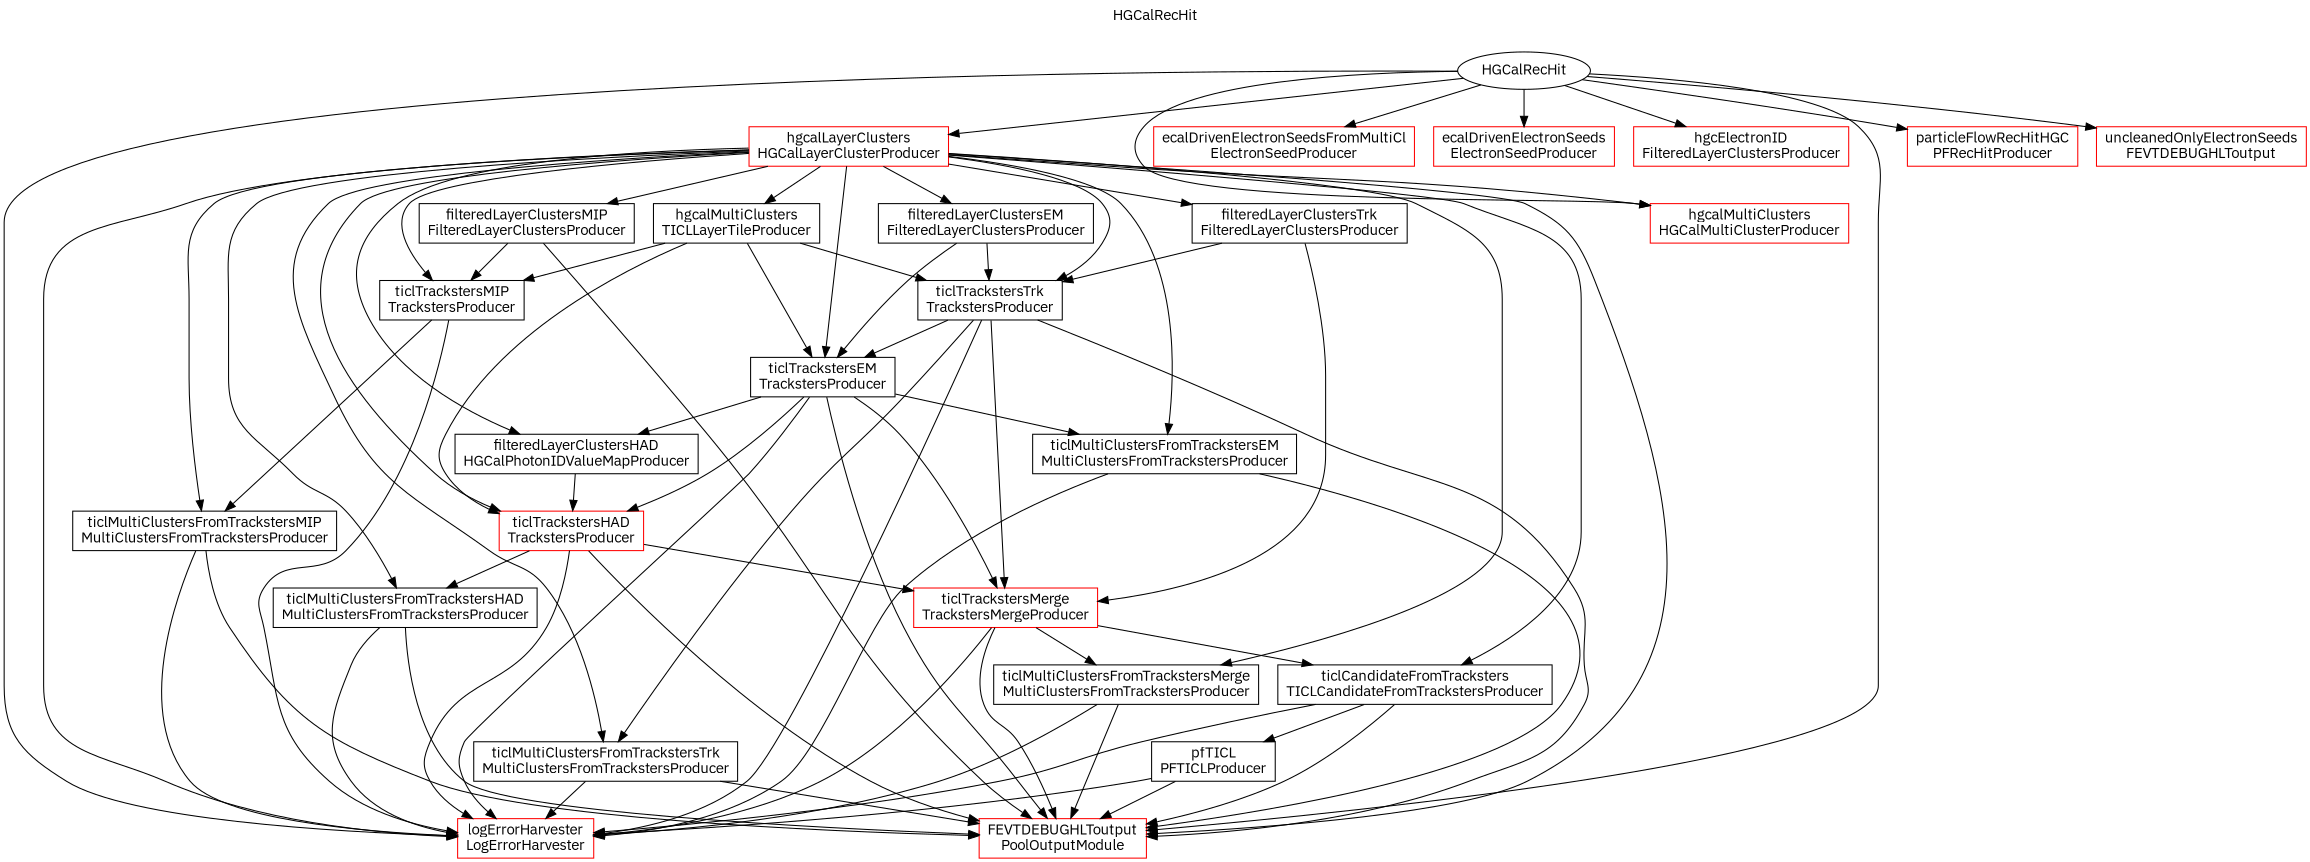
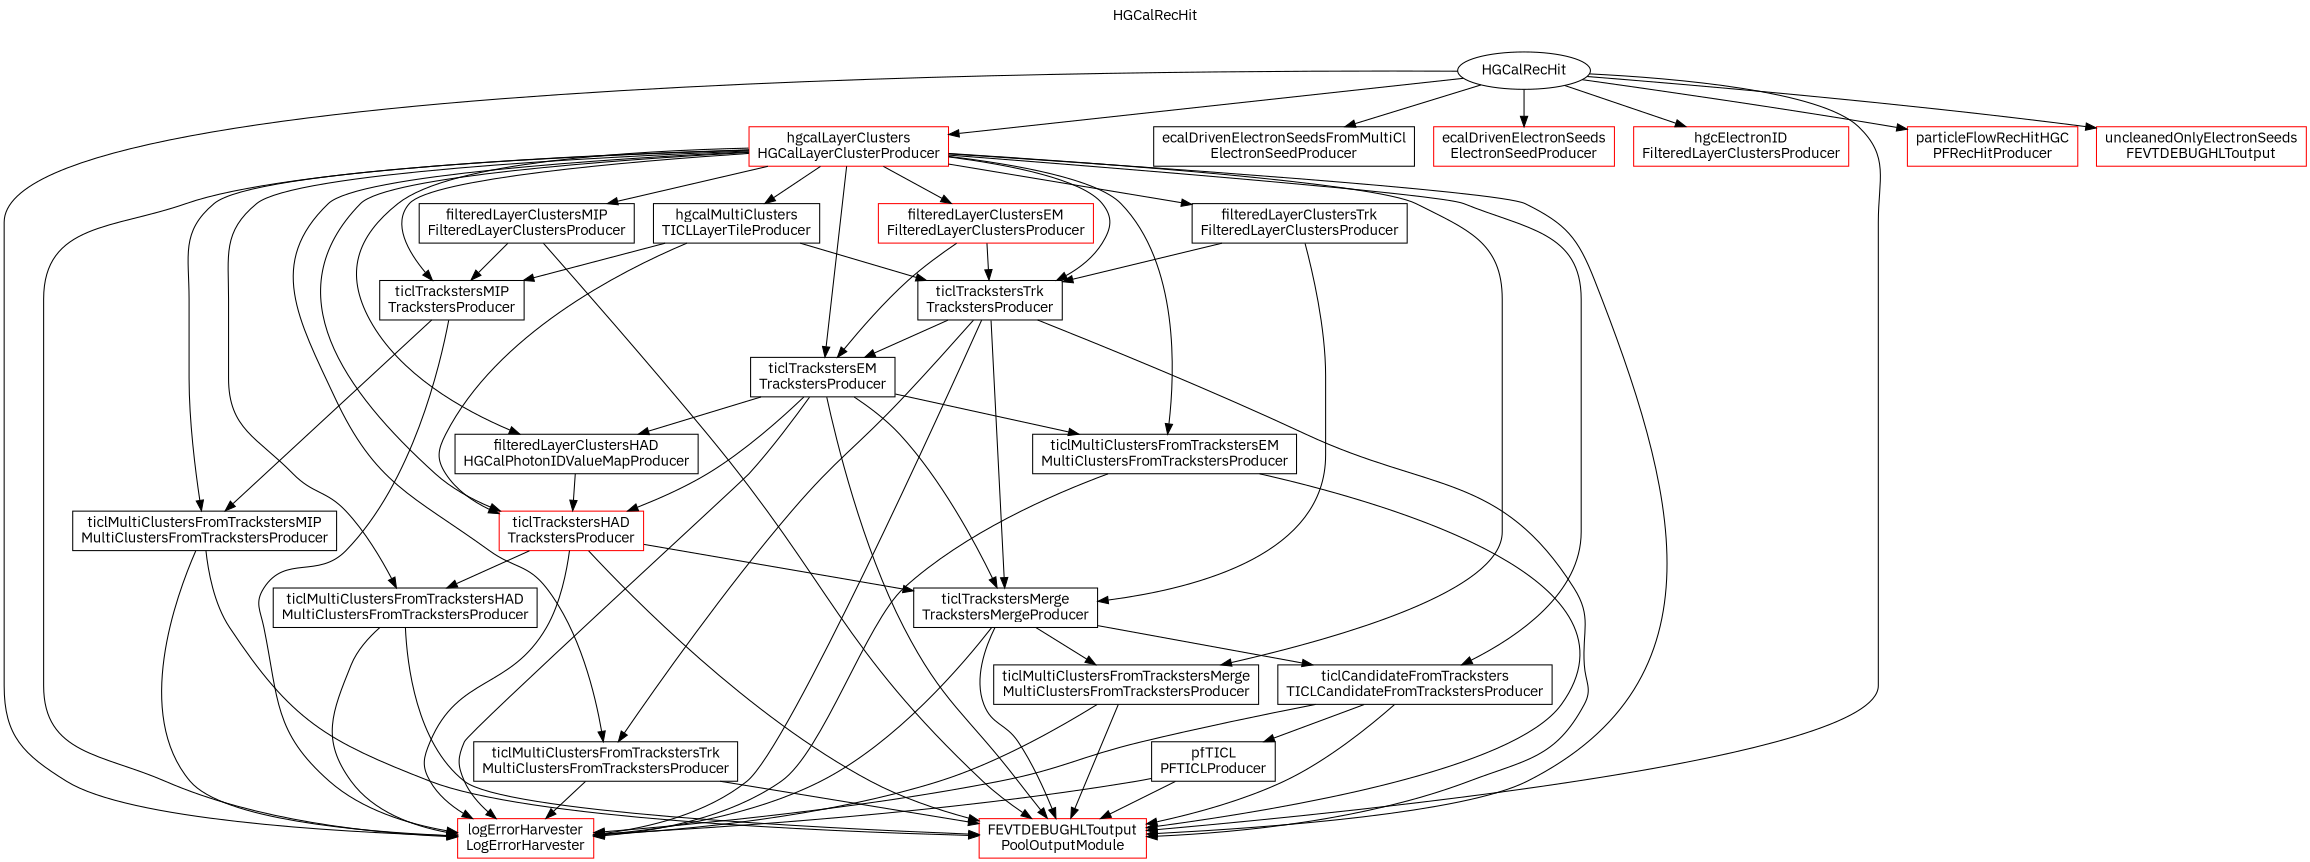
node "ecalDrivenElectronSeedsFromMultiCl ElectronSeedProducer": color red -> black
node "filteredLayerClustersEM FilteredLayerClustersProducer": color black -> red
node "hgcalMultiClusters HGCalMultiClusterProducer": removed
edge "hgcalMultiClusters TICLLayerTileProducer" -> "ticlTrackstersEM TrackstersProducer": removed
node "ticlTrackstersMerge TrackstersMergeProducer": color red -> black
